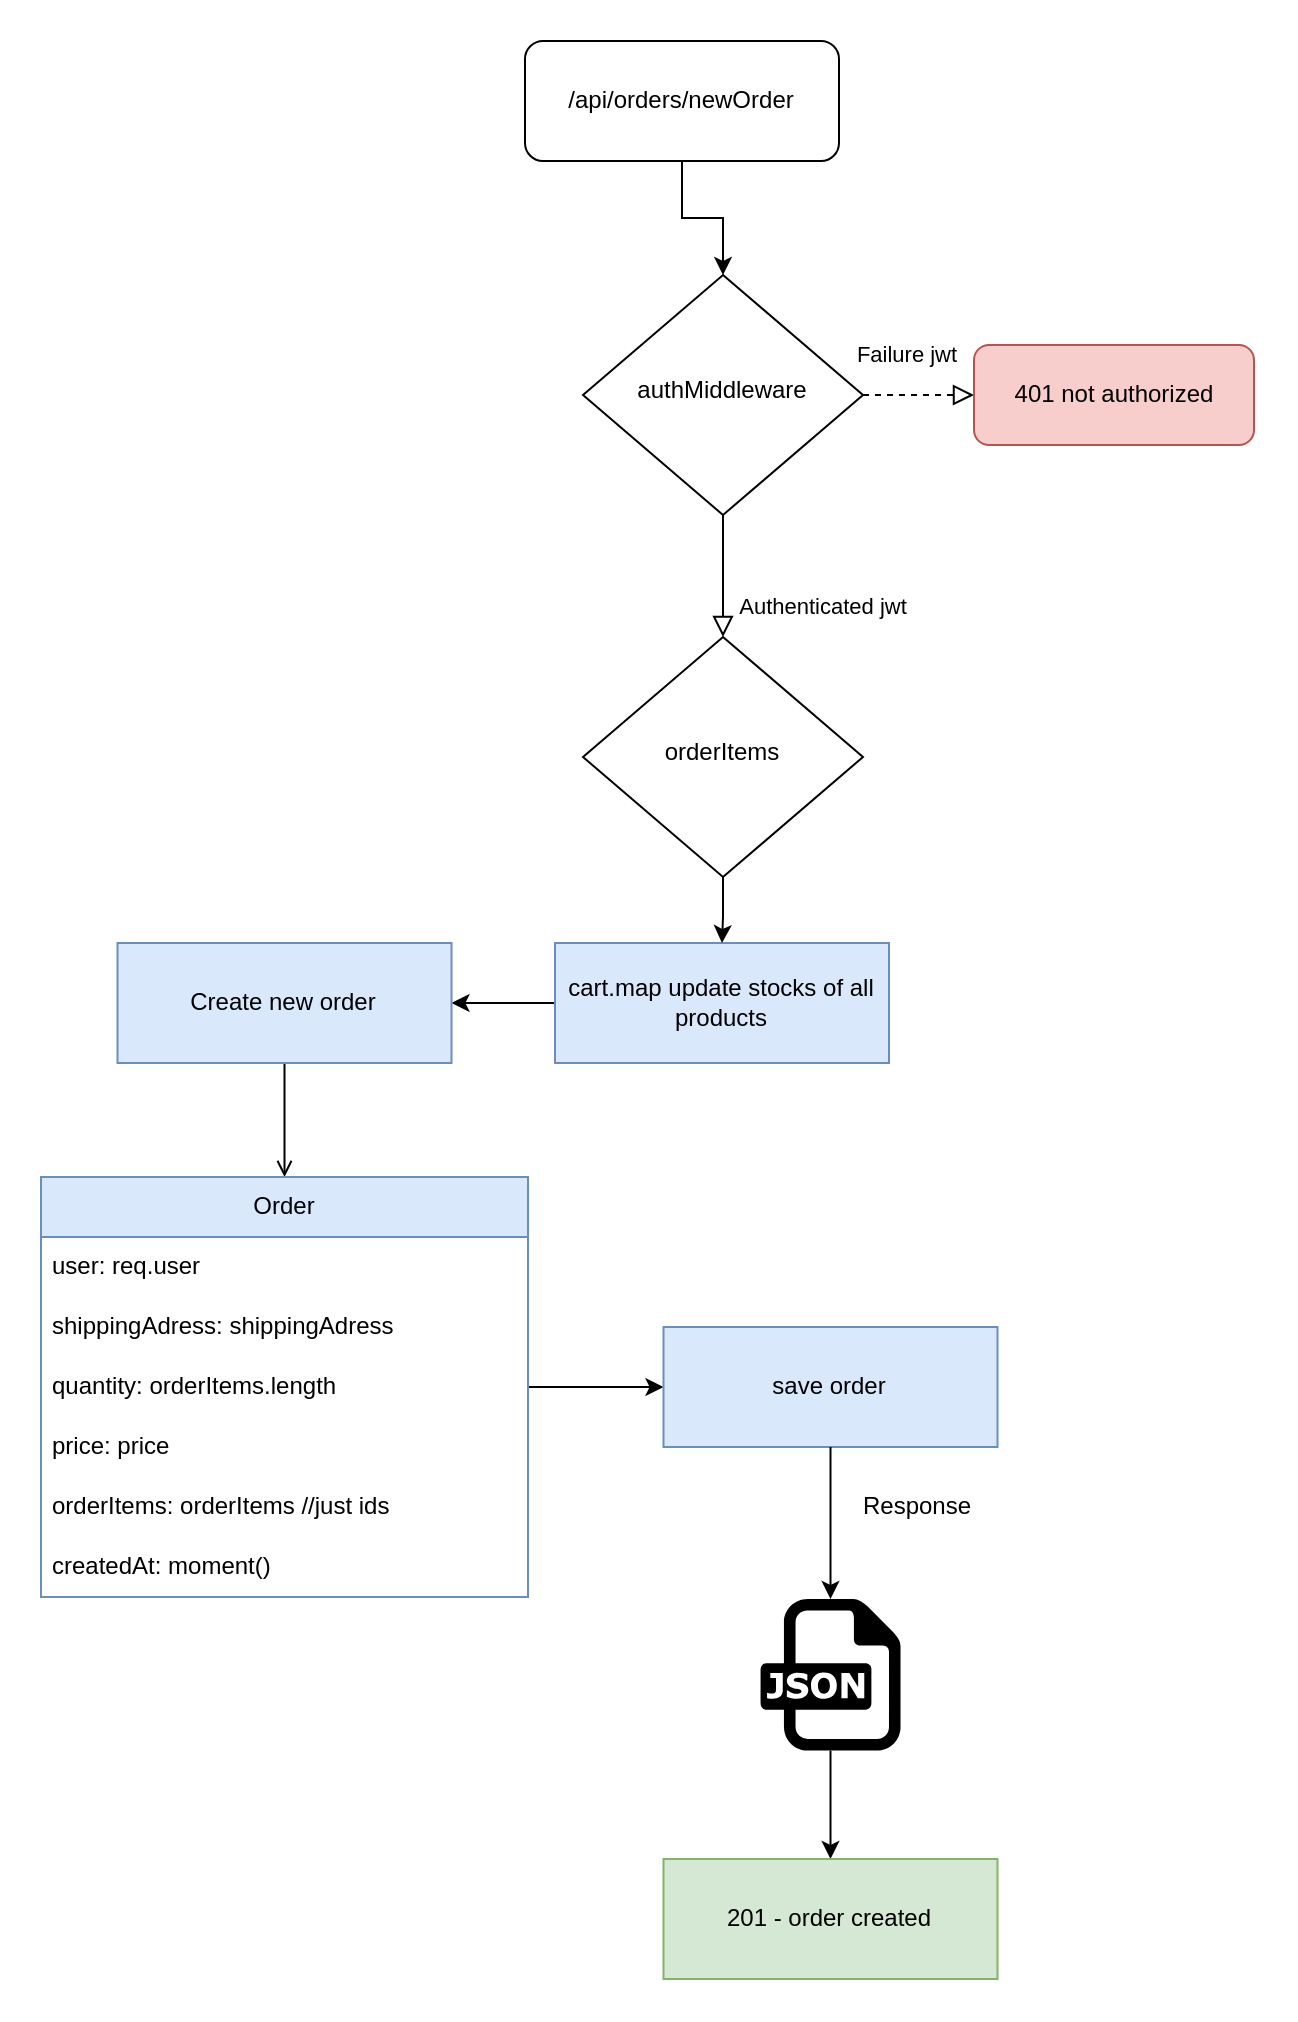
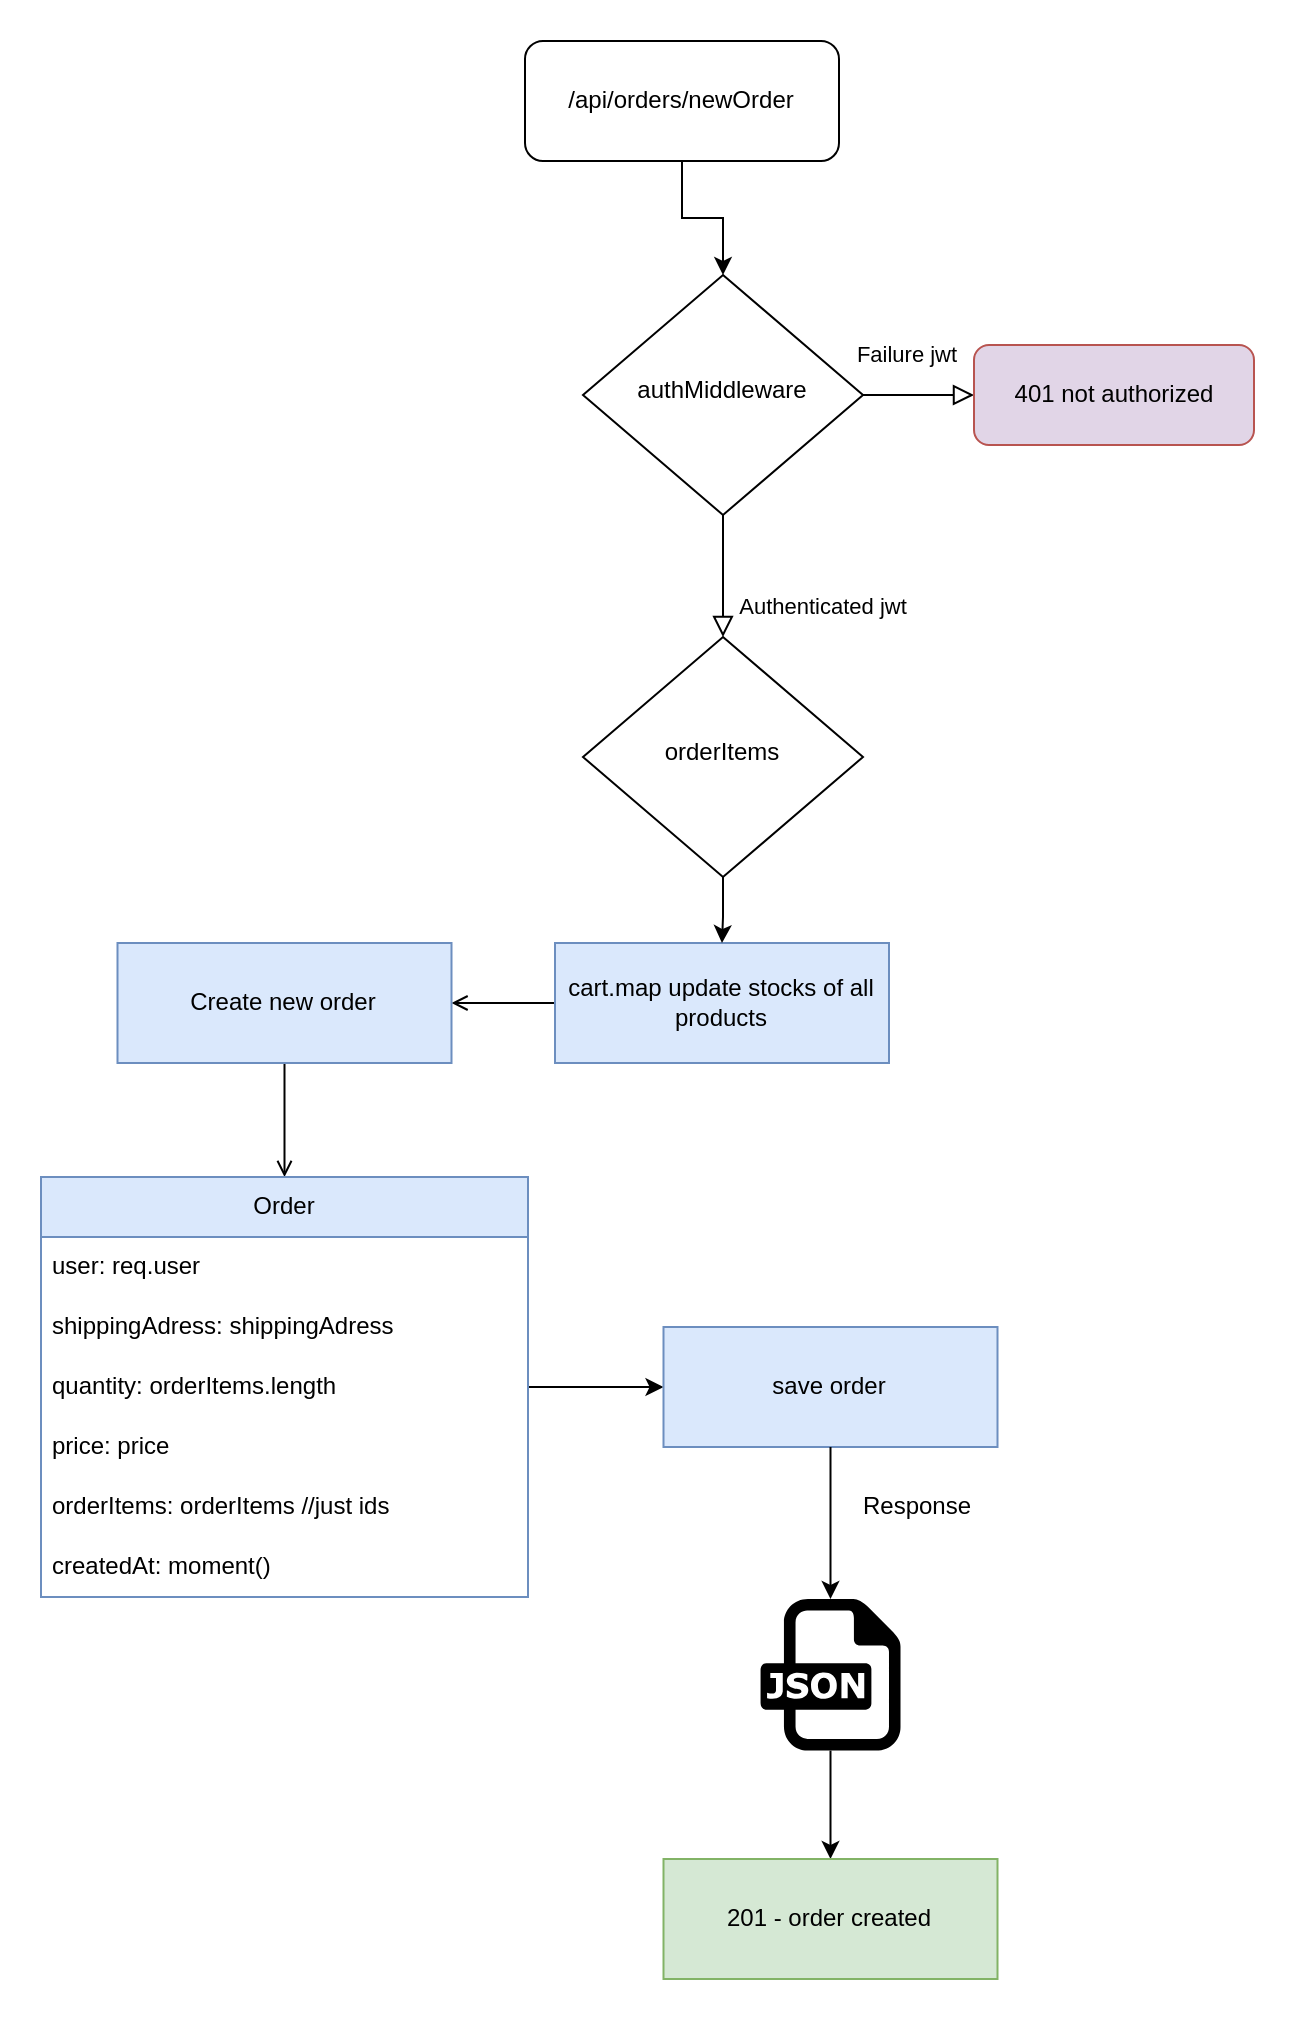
edge "authMiddleware" -> "401 not authorized": style dashed -> solid
node "401 not authorized": fillcolor #f8cecc -> #e1d5e7
edge "cart.map update stocks of all products" -> "Create new order": arrowhead classic -> open
